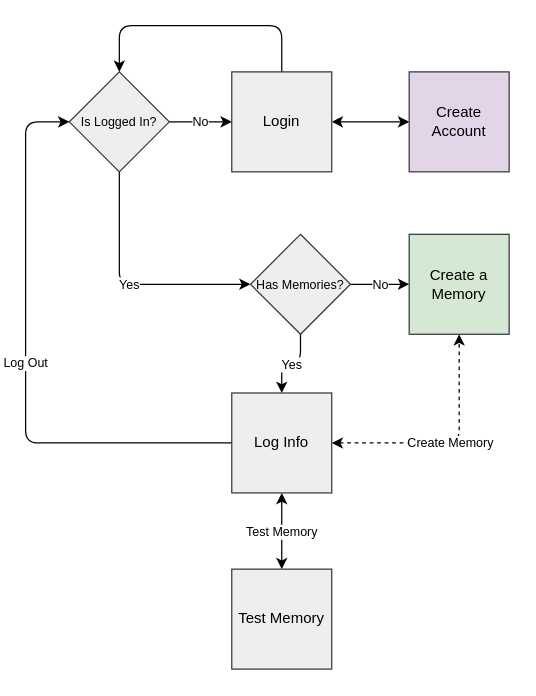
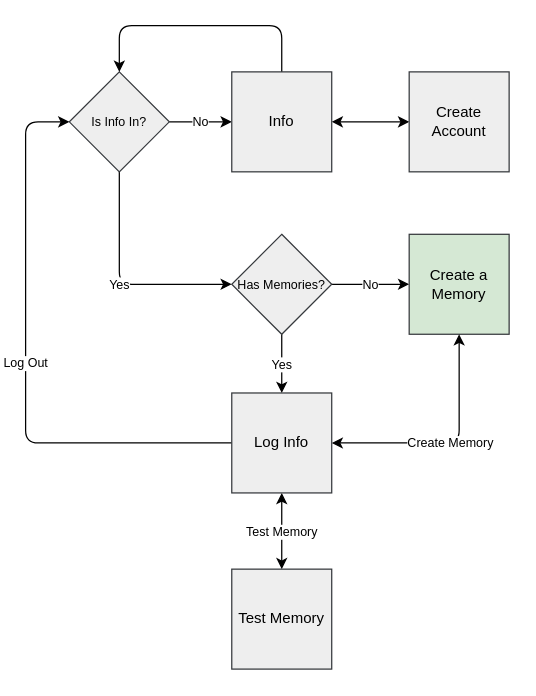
node "Is Logged In?": label "Is Logged In?" -> "Is Info In?"
node "Login": label "Login" -> "Info"
node "Create Account": fillcolor #e1d5e7 -> #eeeeee
node "Has Memories?": moved (301, 284) -> (282, 284)
edge "Create a Memory" -- "Log Info": style dashed -> solid
